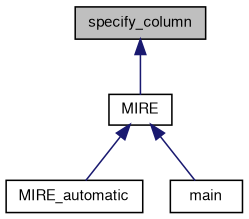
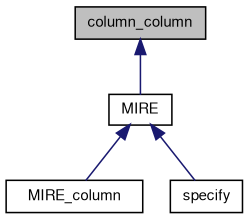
node "specify_column": label "specify_column" -> "column_column"
node "MIRE_automatic": label "MIRE_automatic" -> "MIRE_column"
node "main": label "main" -> "specify"
